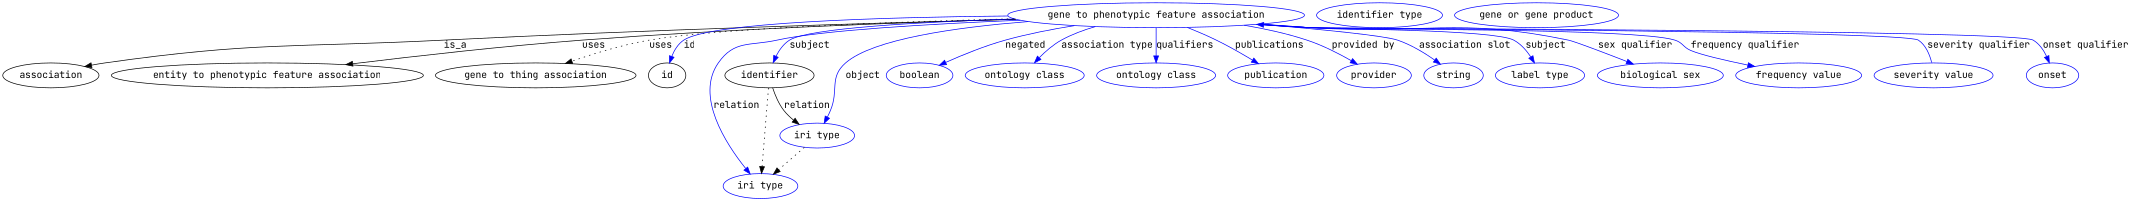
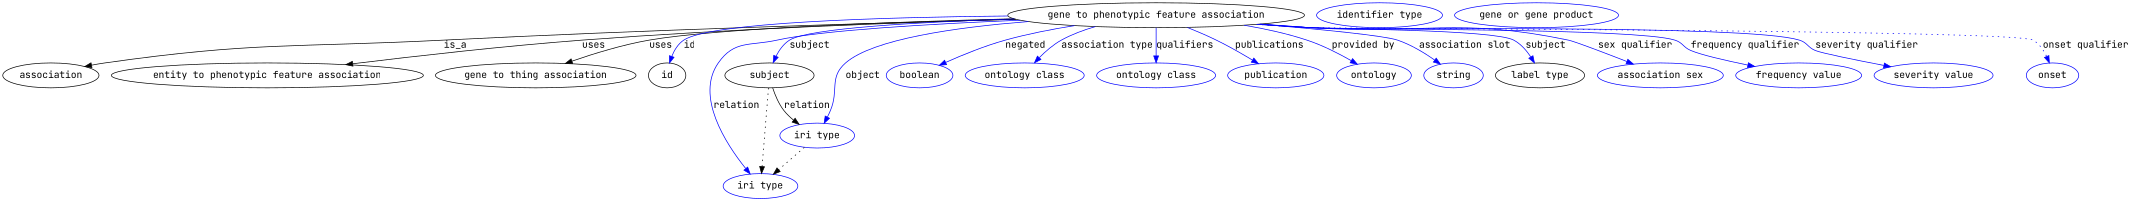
node "gene to phenotypic feature association": color blue -> black
edge "gene to phenotypic feature association" -> "gene to thing association": style dotted -> solid
edge "gene to phenotypic feature association" -> "onset": style solid -> dotted
edge "severity value" -> "gene to phenotypic feature association": reversed
node "identifier": label "identifier" -> "subject"
node "provider": label "provider" -> "ontology"
node "label type": color blue -> black
node "biological sex": label "biological sex" -> "association sex"
